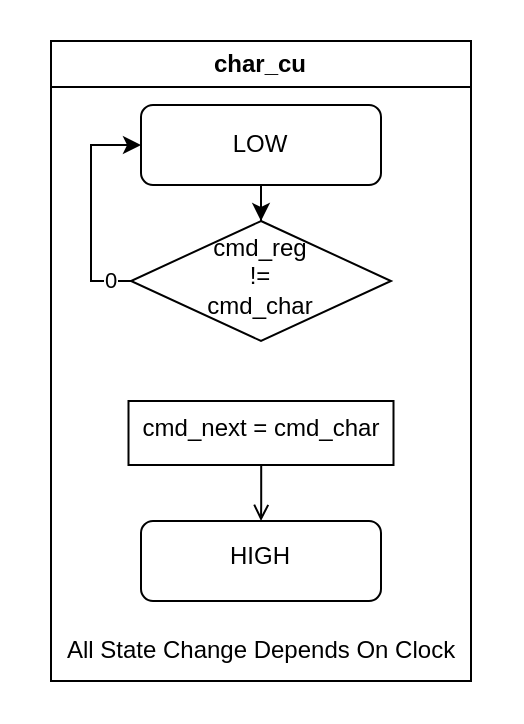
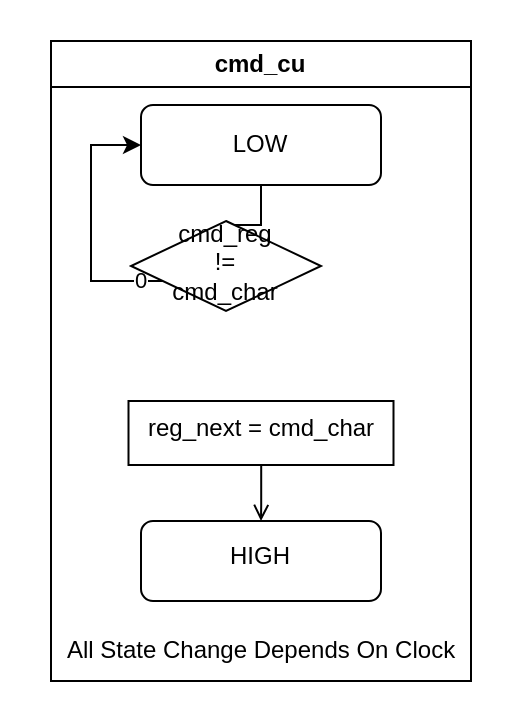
node "char_cu": label "char_cu" -> "cmd_cu"
node "cmd_reg != cmd_char": size 260x120 -> 190x90
node "cmd_next = cmd_char": label "cmd_next = cmd_char" -> "reg_next = cmd_char"
